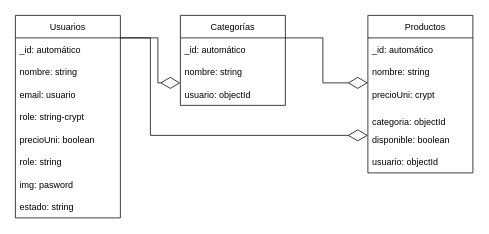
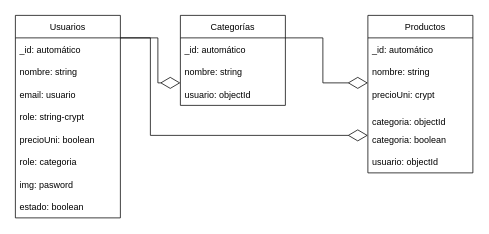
node "disponible: boolean": label "disponible: boolean" -> "categoria: boolean"
node "role: string": label "role: string" -> "role: categoria"
node "estado: string": label "estado: string" -> "estado: boolean"
